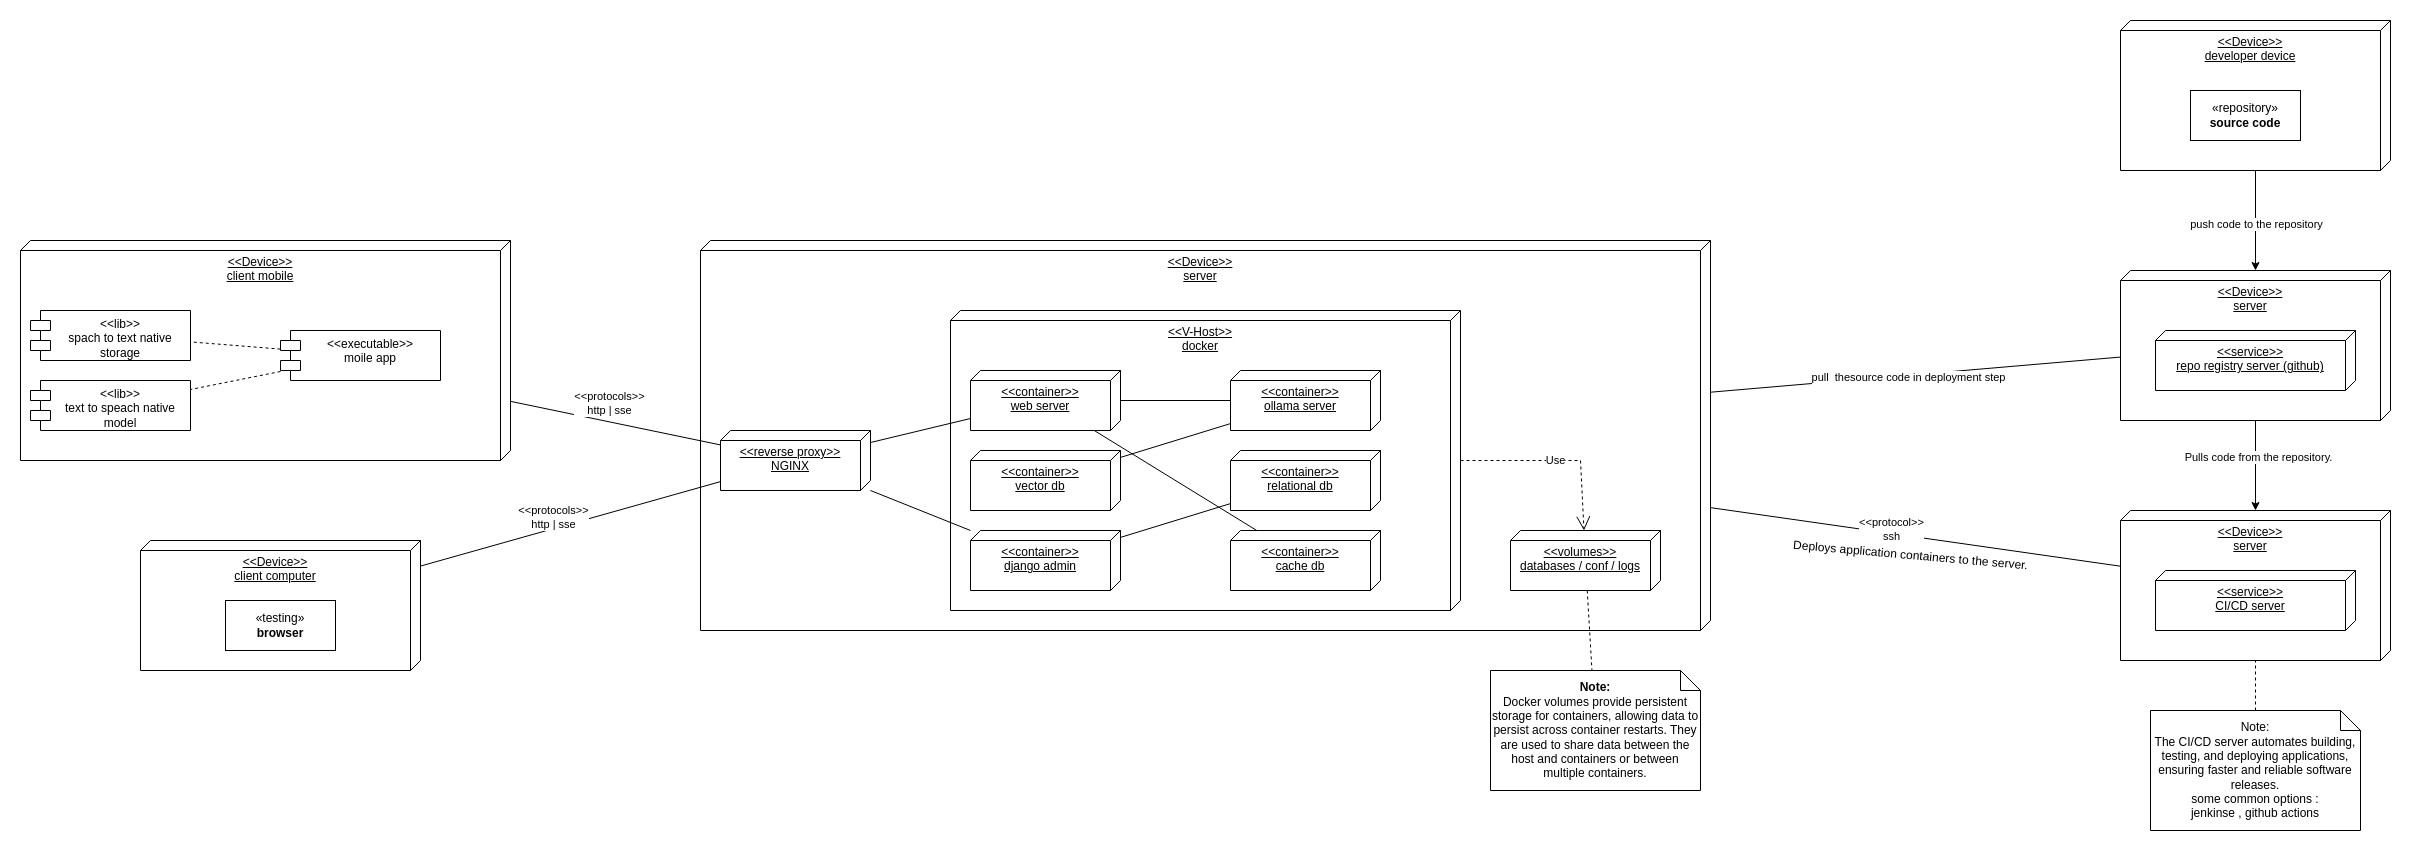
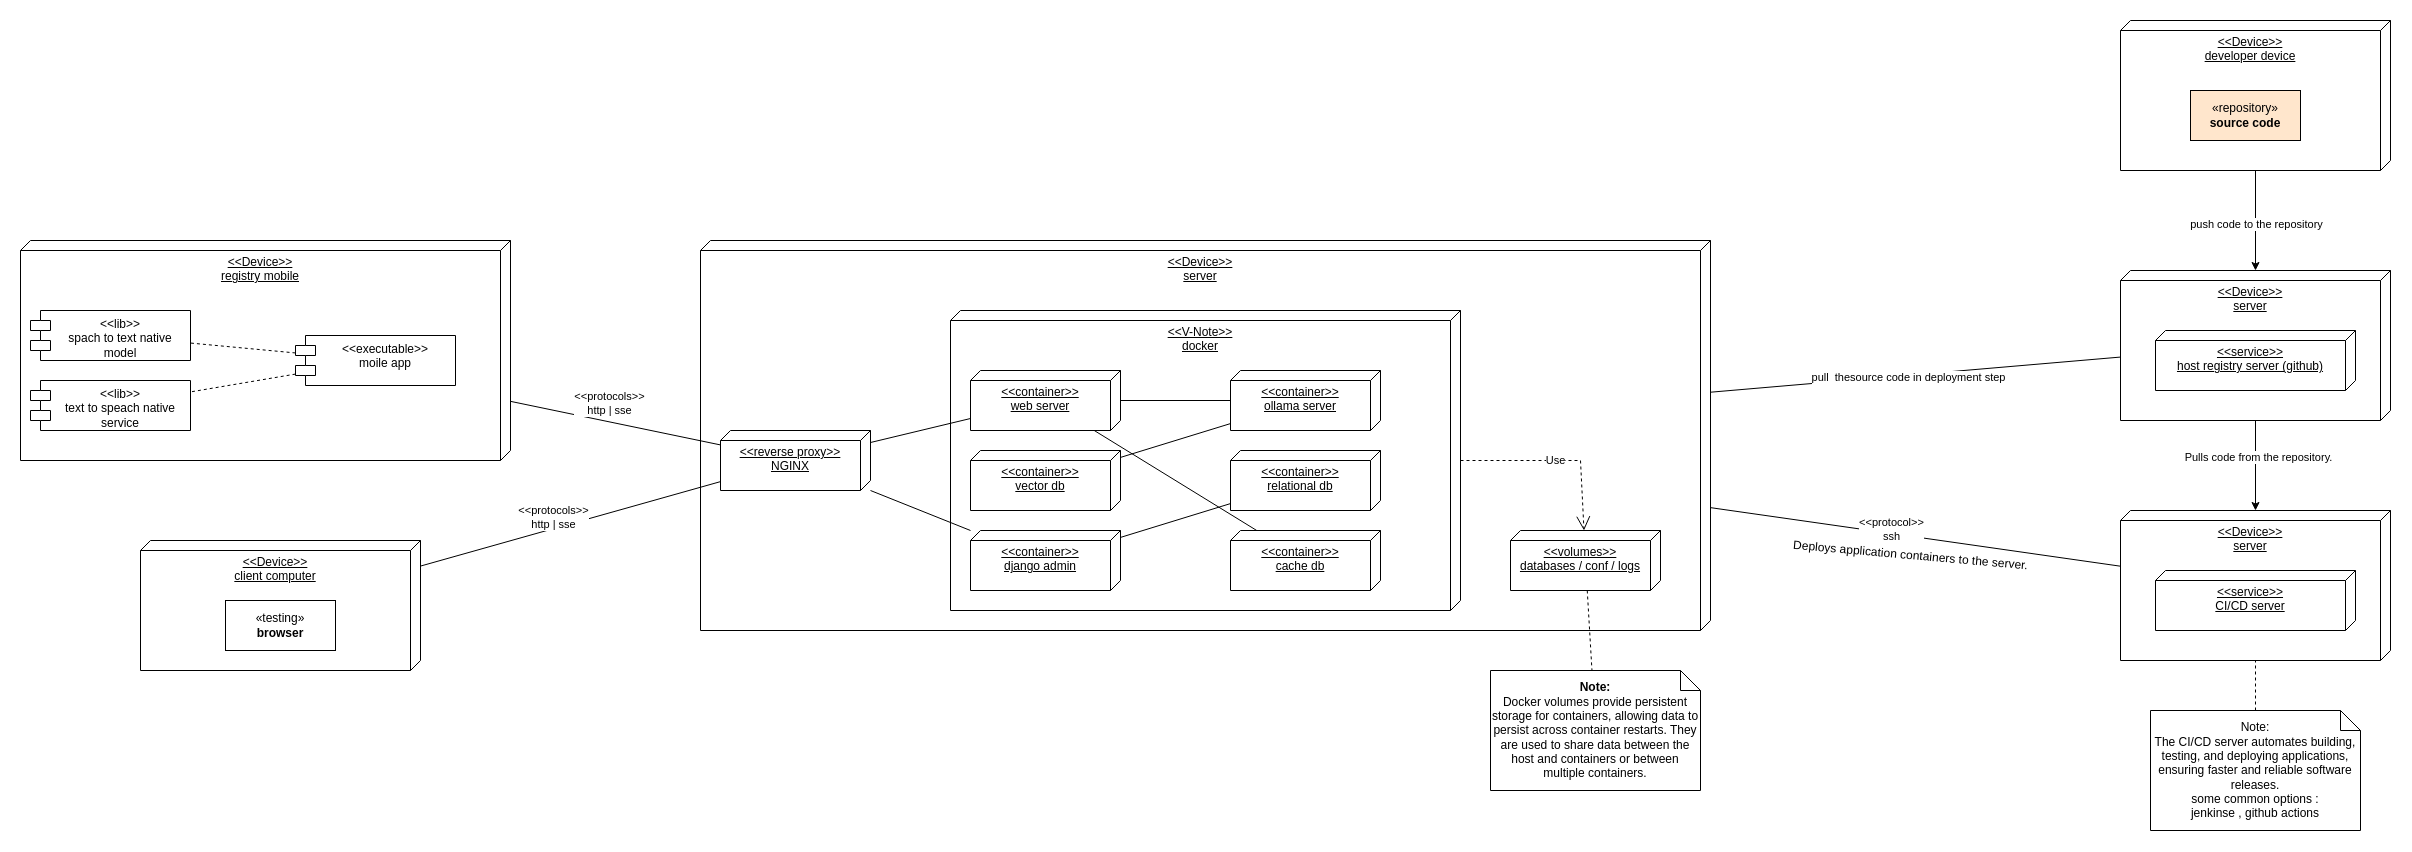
node "«repository» source code": fillcolor #ffffff -> #ffe6cc
node "<<Device>> client mobile": label "<<Device>> client mobile" -> "<<Device>> registry mobile"
node "<<lib>> spach to text native storage": label "<<lib>> spach to text native storage" -> "<<lib>> spach to text native model"
node "<<V-Host>> docker": label "<<V-Host>> docker" -> "<<V-Note>> docker"
node "<<executable>> moile app": moved (361, 356) -> (376, 361)
node "<<service>> repo registry server (github)": label "<<service>> repo registry server (github)" -> "<<service>> host registry server (github)"
node "<<lib>> text to speach native model": label "<<lib>> text to speach native model" -> "<<lib>> text to speach native service"
